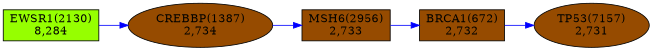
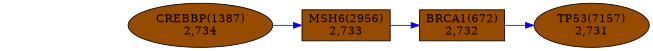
node "EWSR1(2130) 8,284": removed
